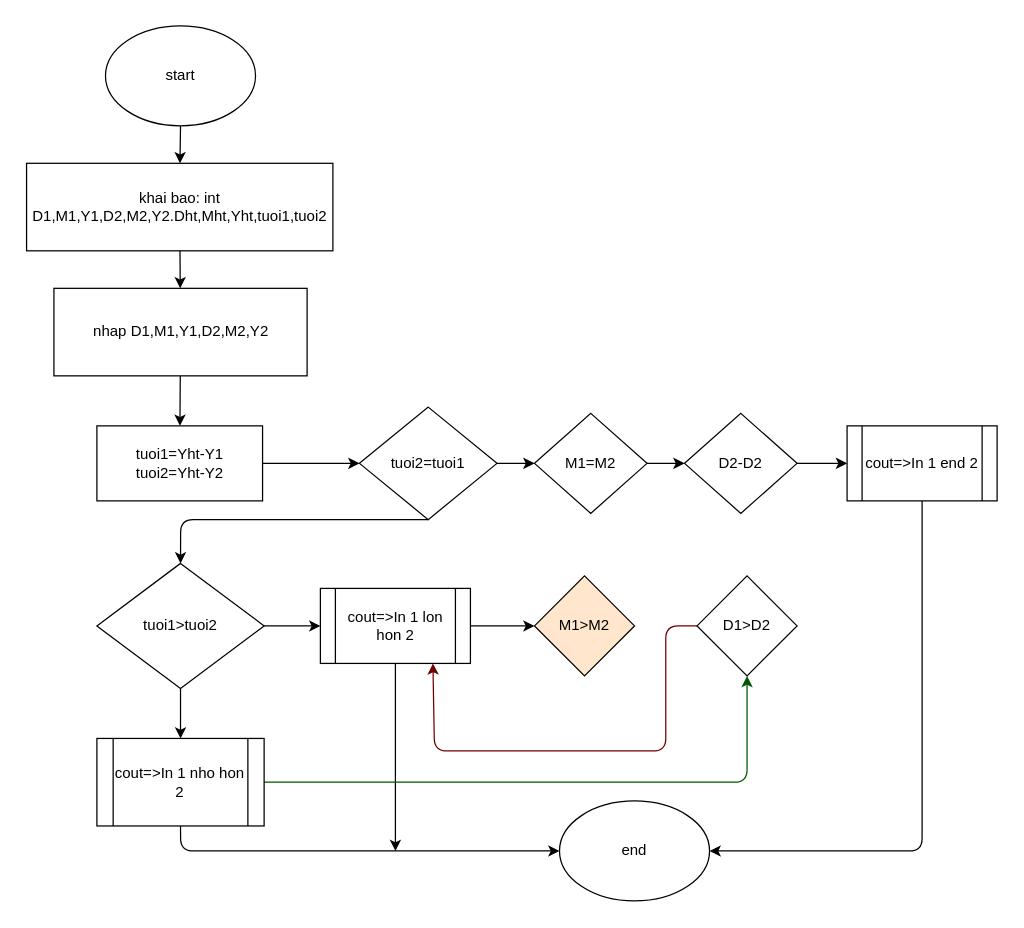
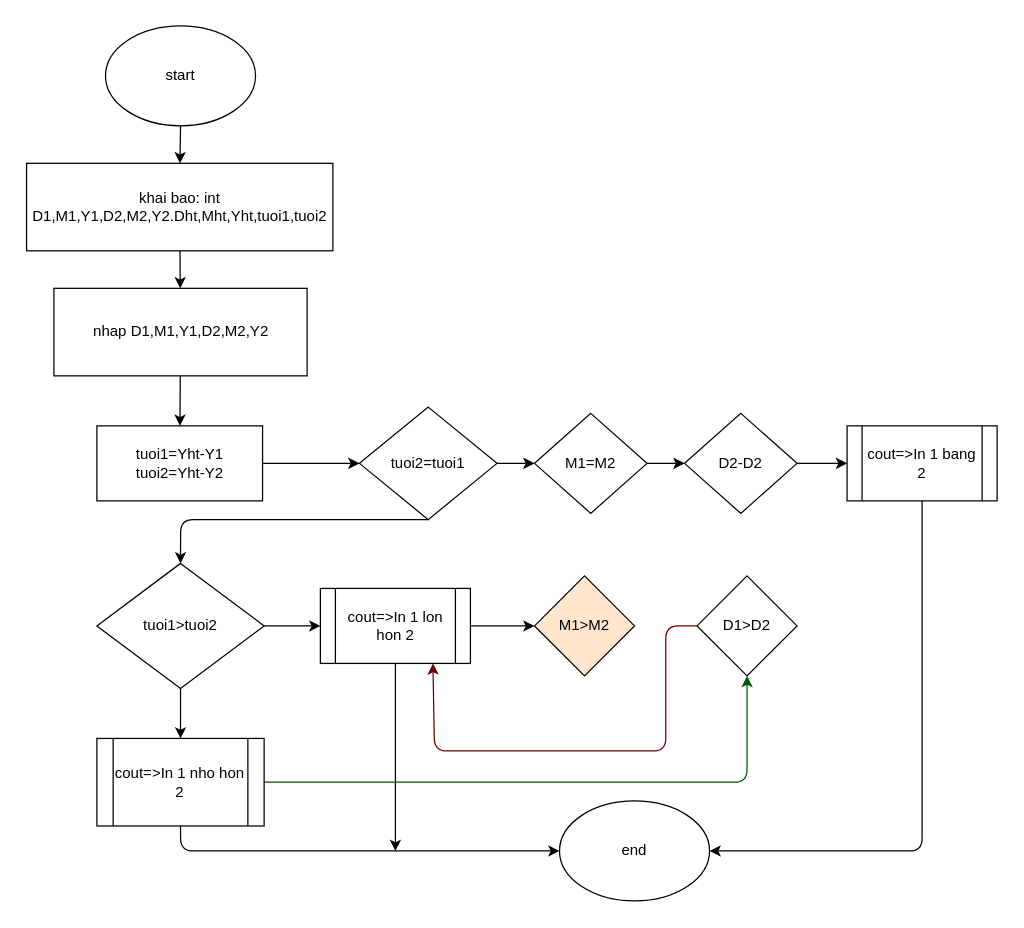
node "cout=>In 1 end 2": label "cout=>In 1 end 2" -> "cout=>In 1 bang 2"
